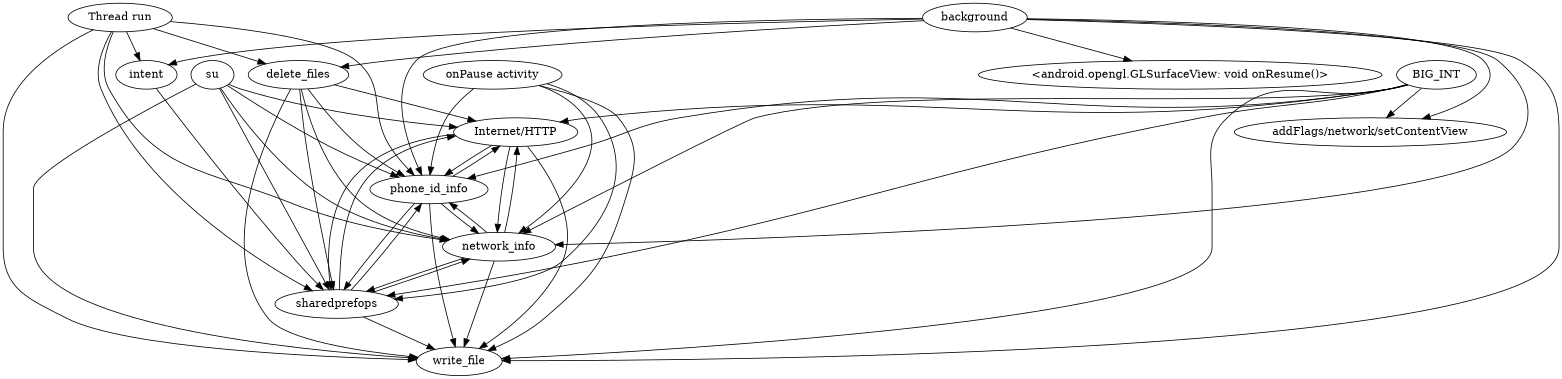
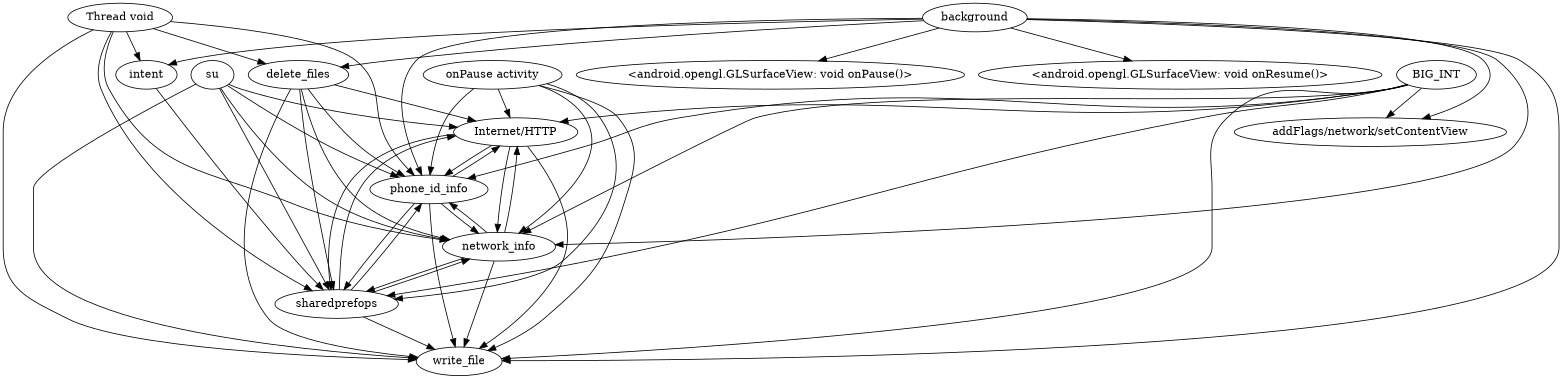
node "Thread run": label "Thread run" -> "Thread void"
node "<android.opengl.GLSurfaceView: void onPause()>": added
edge "onPause activity" -> "Internet/HTTP": added
